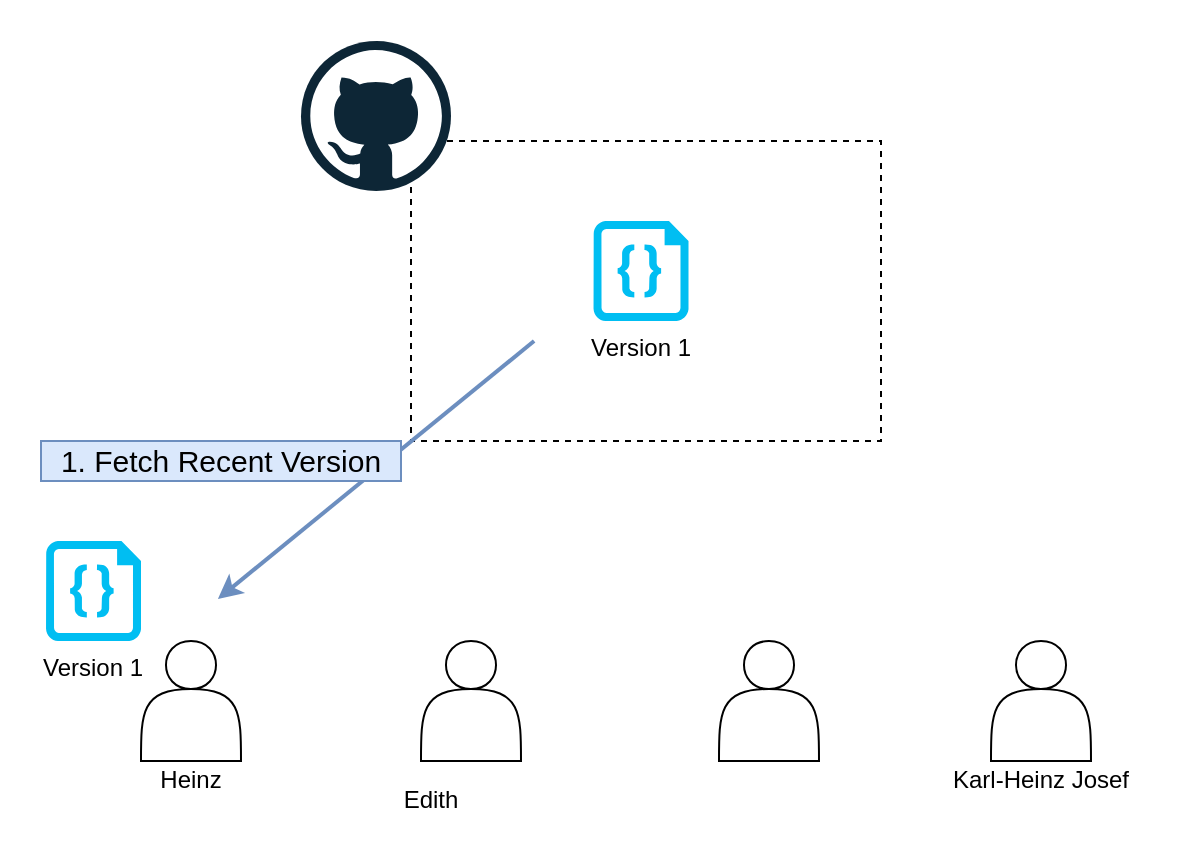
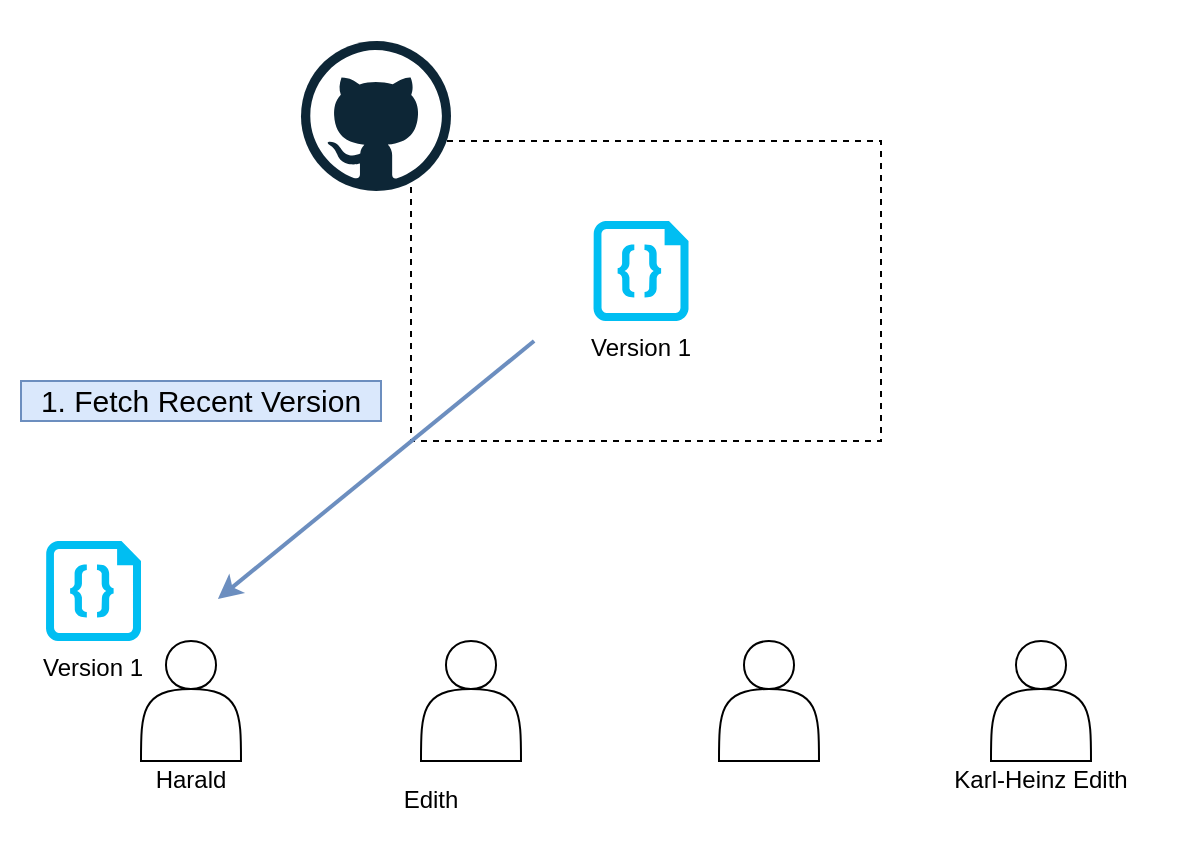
node "1. Fetch Recent Version": moved (221, 461) -> (201, 401)
node "Heinz": label "Heinz" -> "Harald"
node "Karl-Heinz Josef": label "Karl-Heinz Josef" -> "Karl-Heinz Edith"
